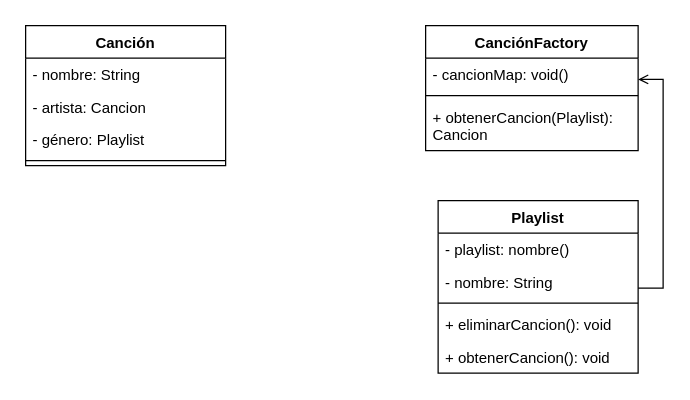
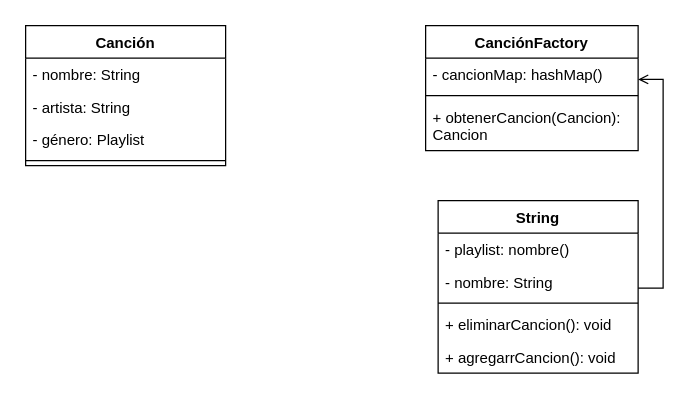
node "- cancionMap: void()": label "- cancionMap: void()" -> "- cancionMap: hashMap()"
node "- artista: Cancion": label "- artista: Cancion" -> "- artista: String"
node "+ obtenerCancion(Playlist): Cancion": label "+ obtenerCancion(Playlist): Cancion" -> "+ obtenerCancion(Cancion): Cancion"
node "Playlist": label "Playlist" -> "String"
node "+ obtenerCancion(): void": label "+ obtenerCancion(): void" -> "+ agregarrCancion(): void"
